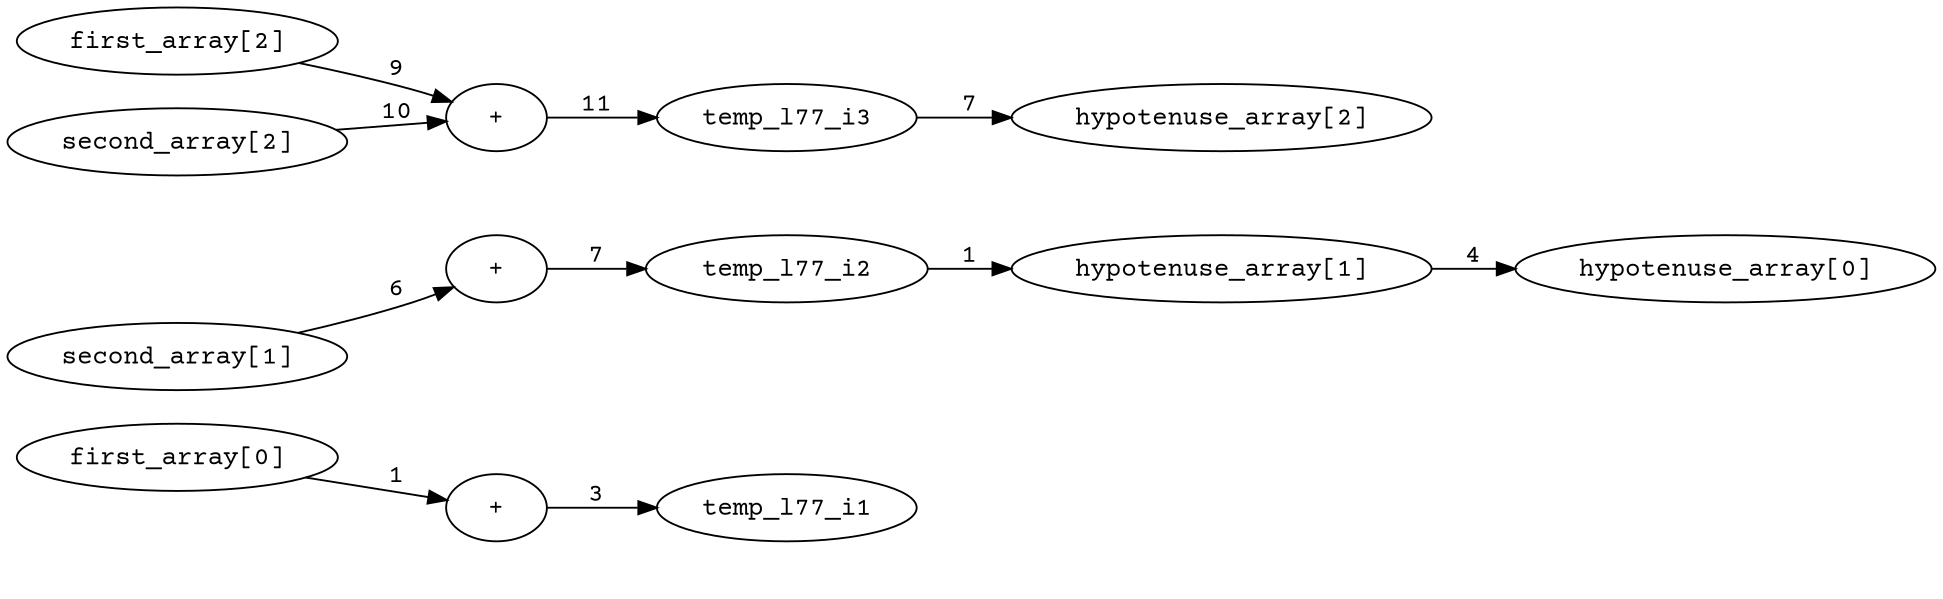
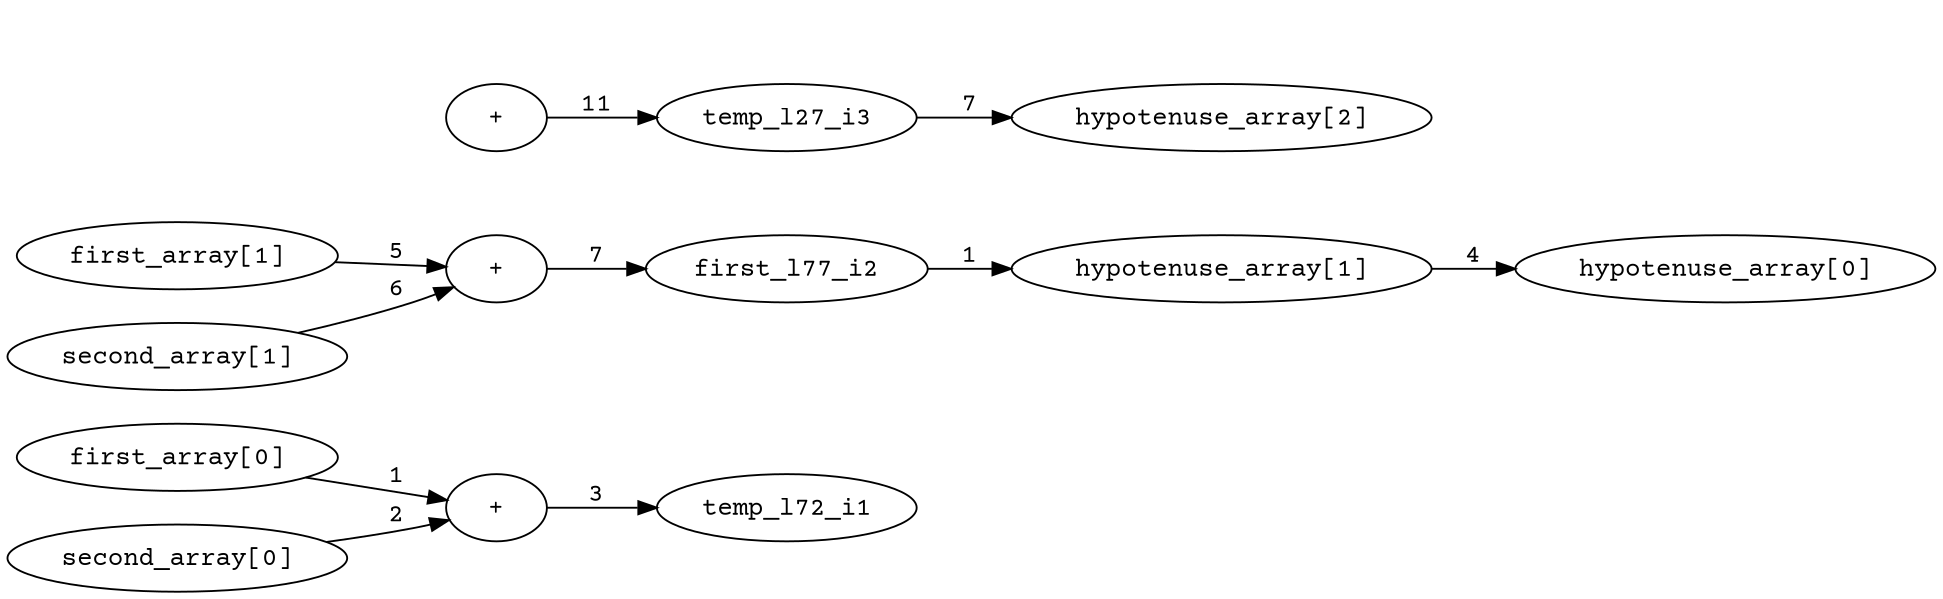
node "first_array[2]": removed
node "temp_l77_i3": label "temp_l77_i3" -> "temp_l27_i3"
node "second_array[2]": removed
node "first_array[1]": added
node "temp_l77_i2": label "temp_l77_i2" -> "first_l77_i2"
node "temp_l77_i1": label "temp_l77_i1" -> "temp_l72_i1"
node "second_array[0]": added
